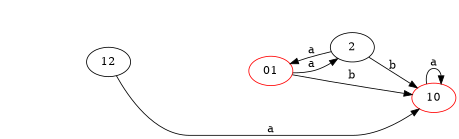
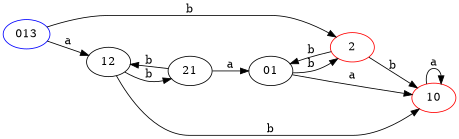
node "013": added
node "2": color black -> red
edge "2" -> "01": label "a" -> "b"
edge "01" -> "2": label "a" -> "b"
node "21": added
node "01": color red -> black
edge "01" -> "10": label "b" -> "a"
edge "12" -> "10": label "a" -> "b"
